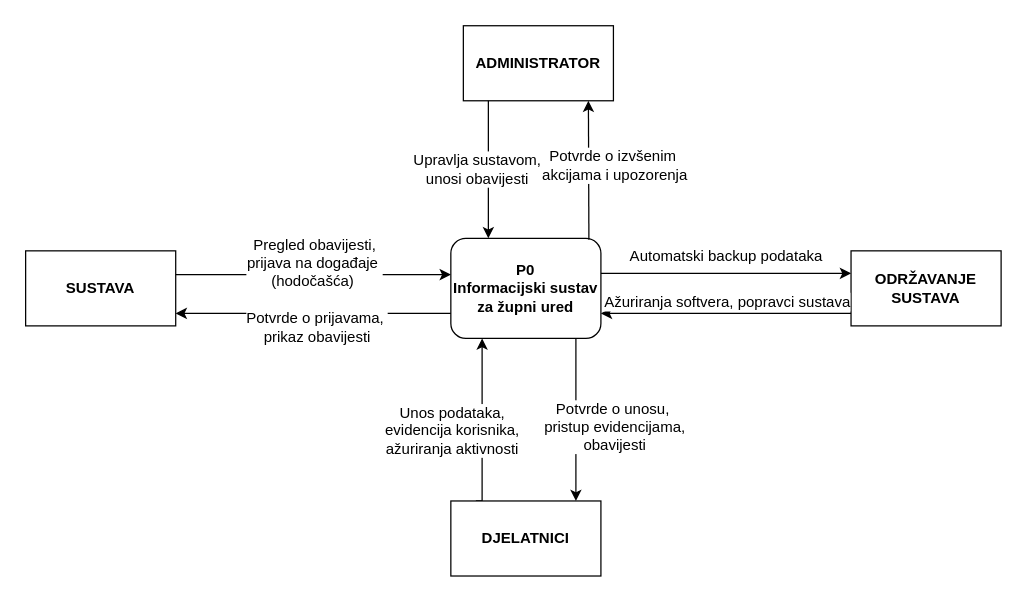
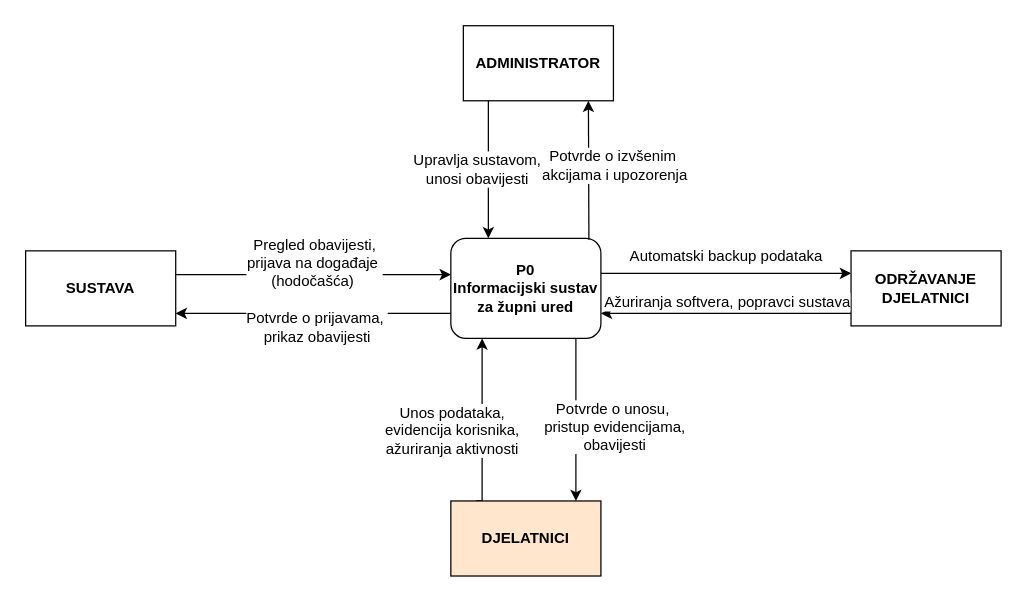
node "ODRŽAVANJE SUSTAVA": label "ODRŽAVANJE SUSTAVA" -> "ODRŽAVANJE DJELATNICI"
node "DJELATNICI": fillcolor #ffffff -> #ffe6cc
